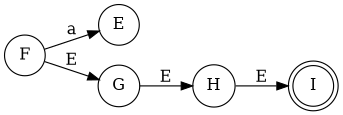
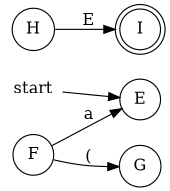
edge "F" -> "G": label "E" -> "("
edge "G" -> "H": removed, label "E"
node "start": added
